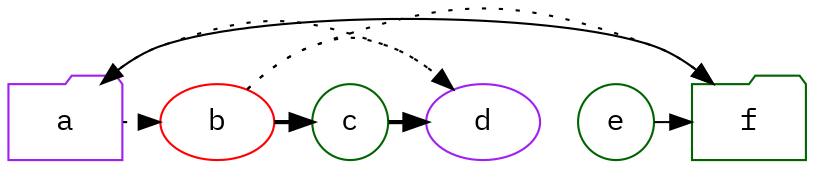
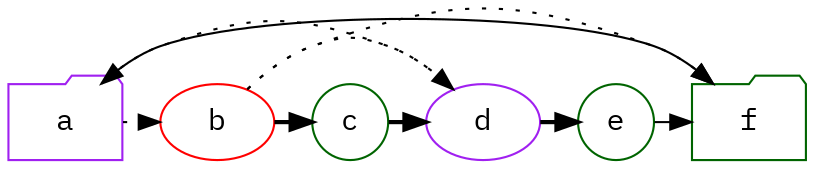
edge "d" -> "e": added
